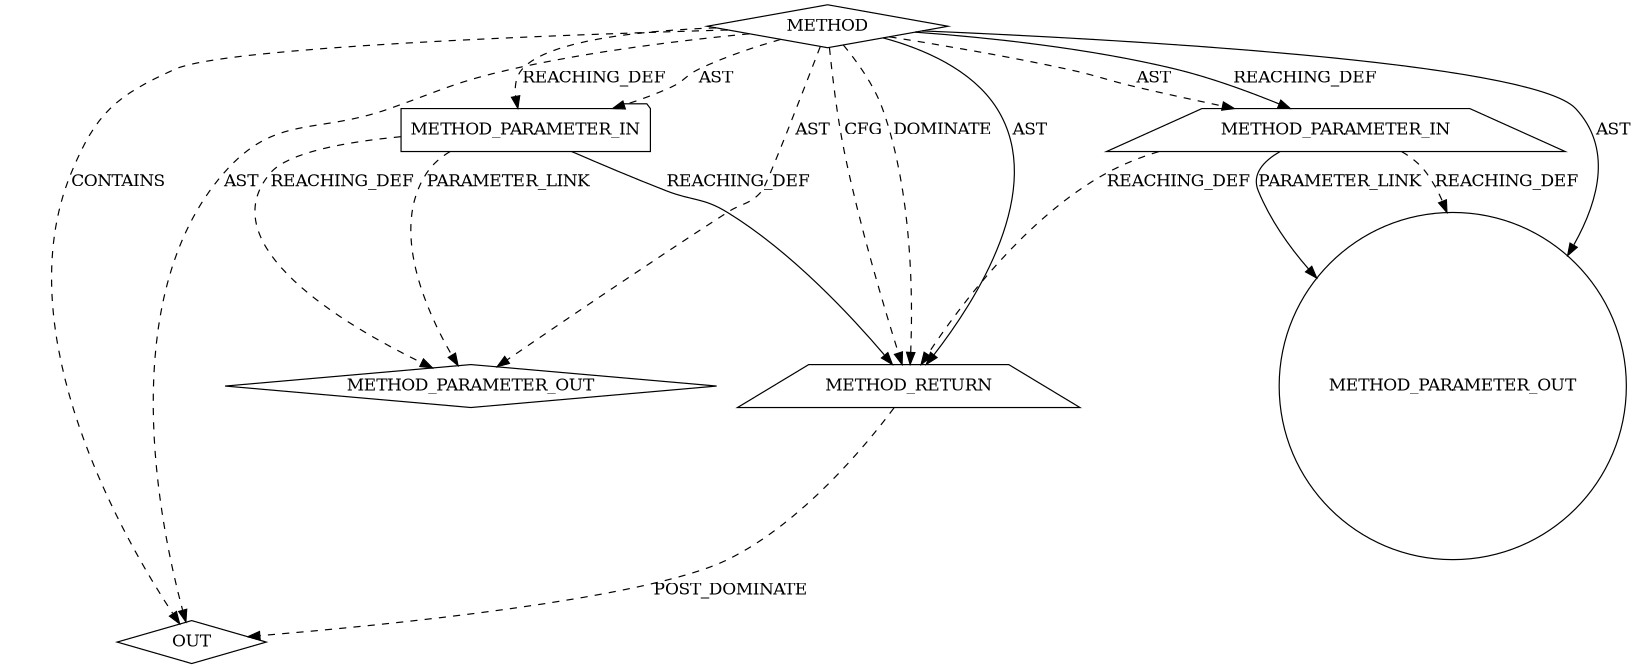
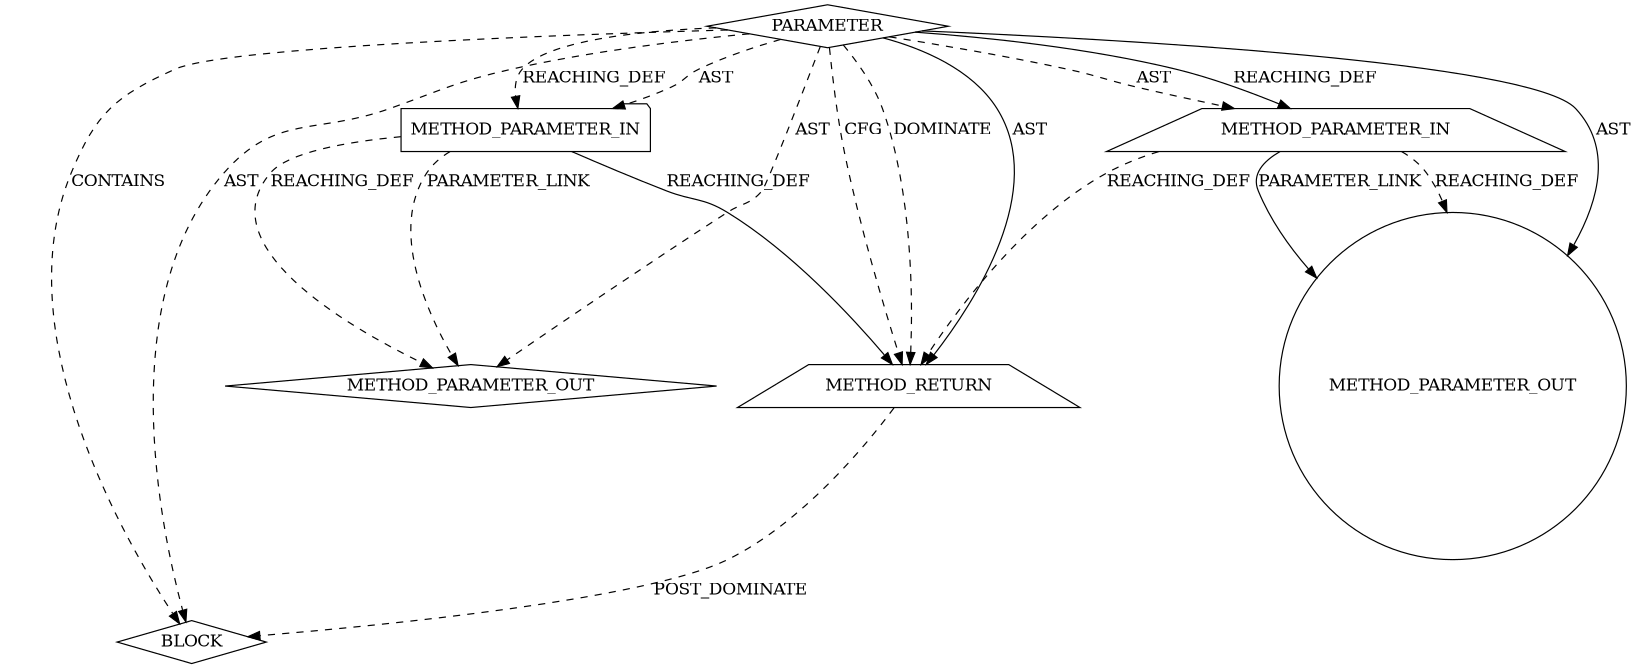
node "METHOD": label "METHOD" -> "PARAMETER"
node "OUT": label "OUT" -> "BLOCK"
